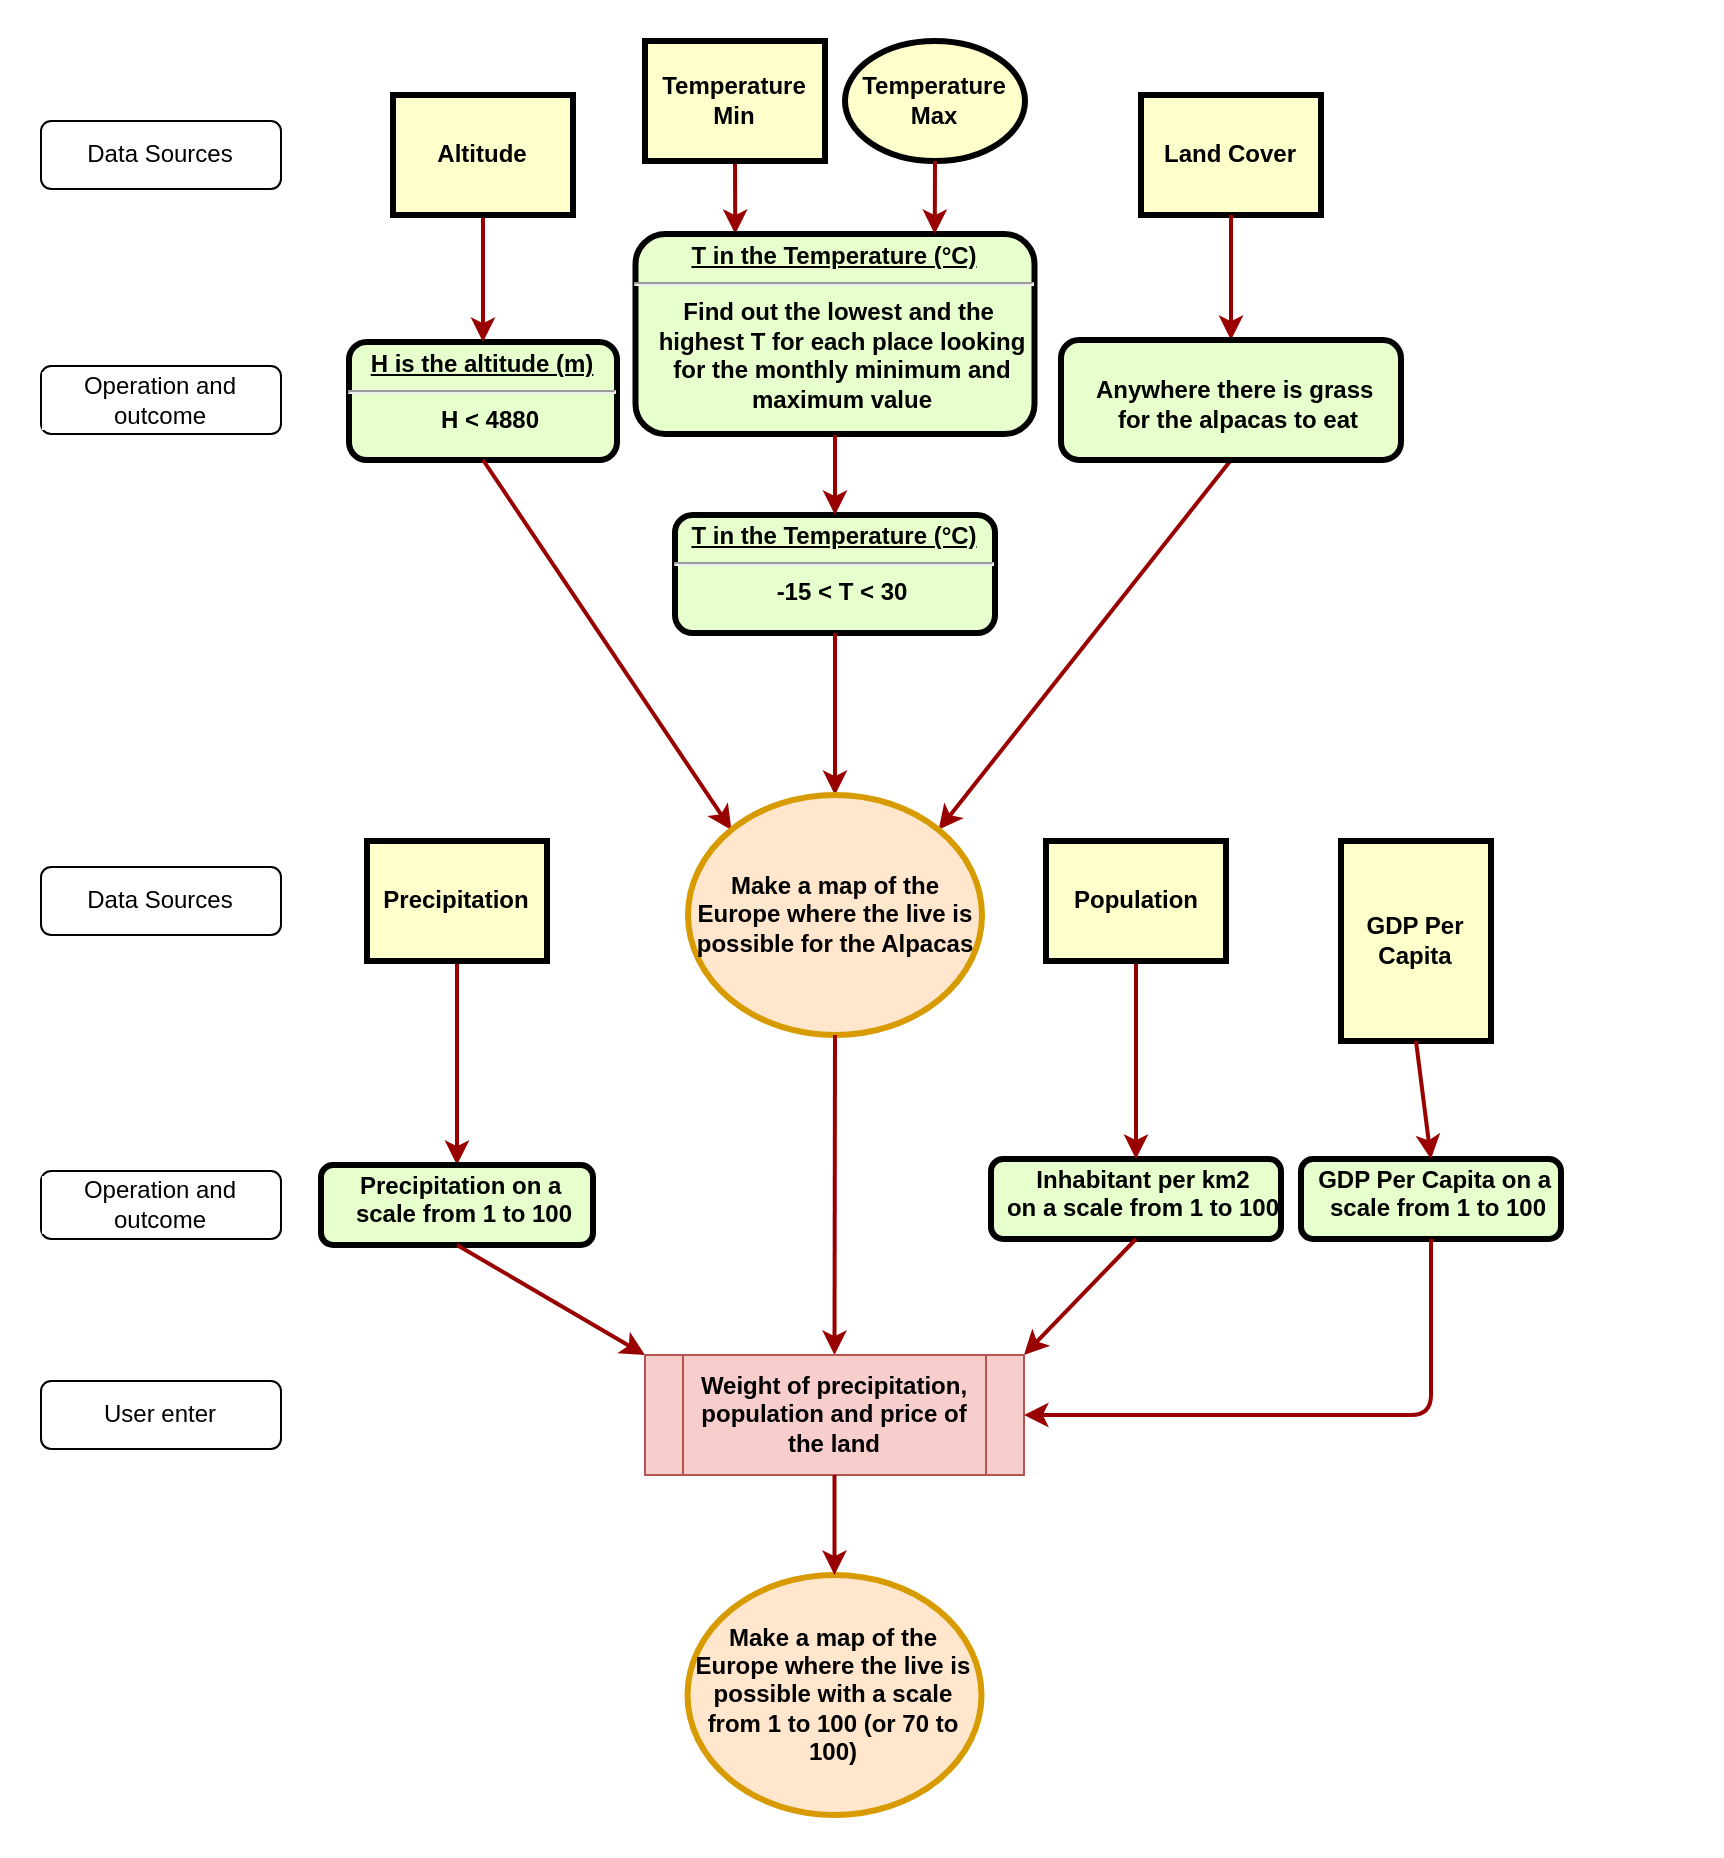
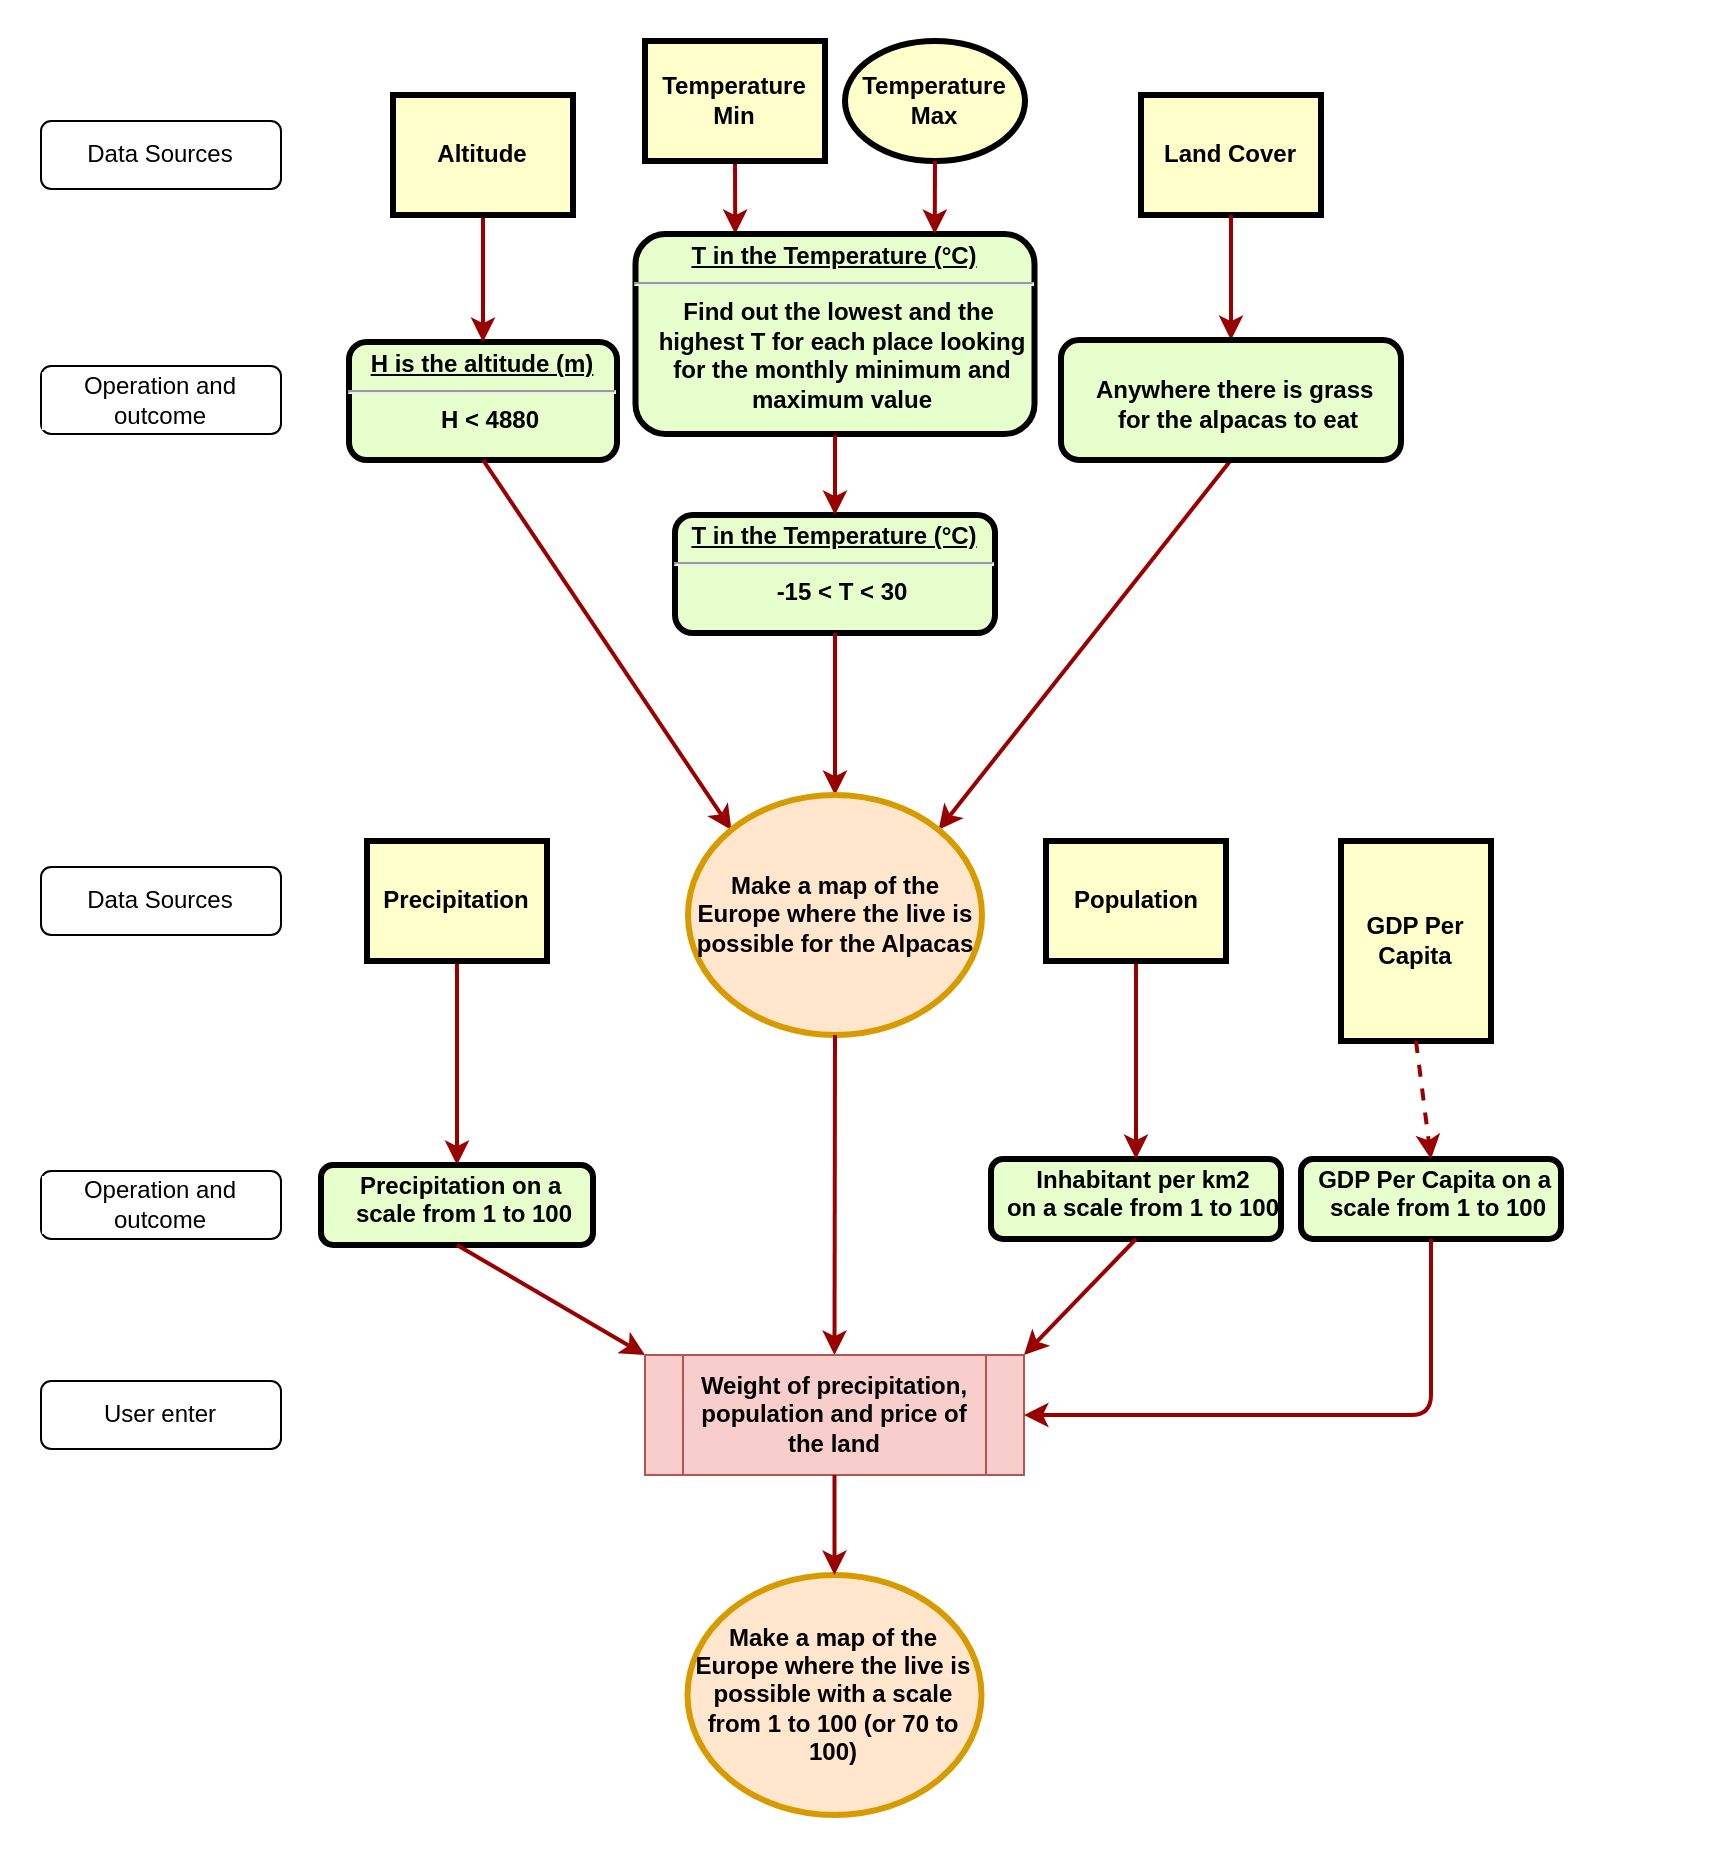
edge "GDP Per Capita" -> "GDP Per Capita on a scale from 1 to 100": style solid -> dashed
